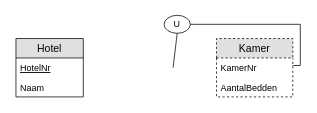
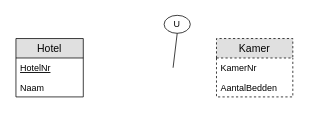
edge "U" -- "KamerNr": removed
